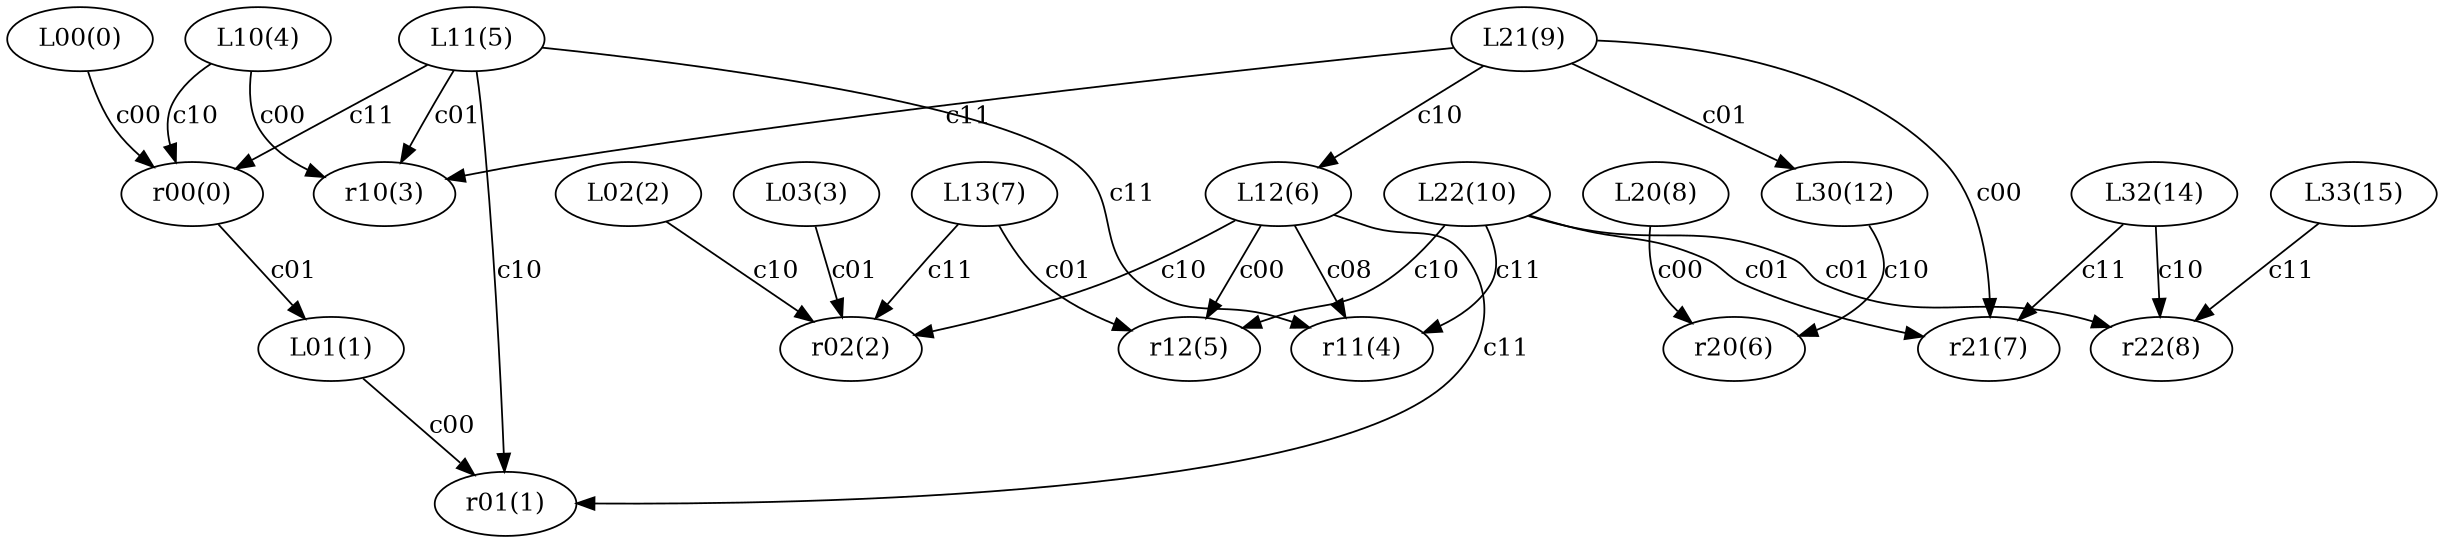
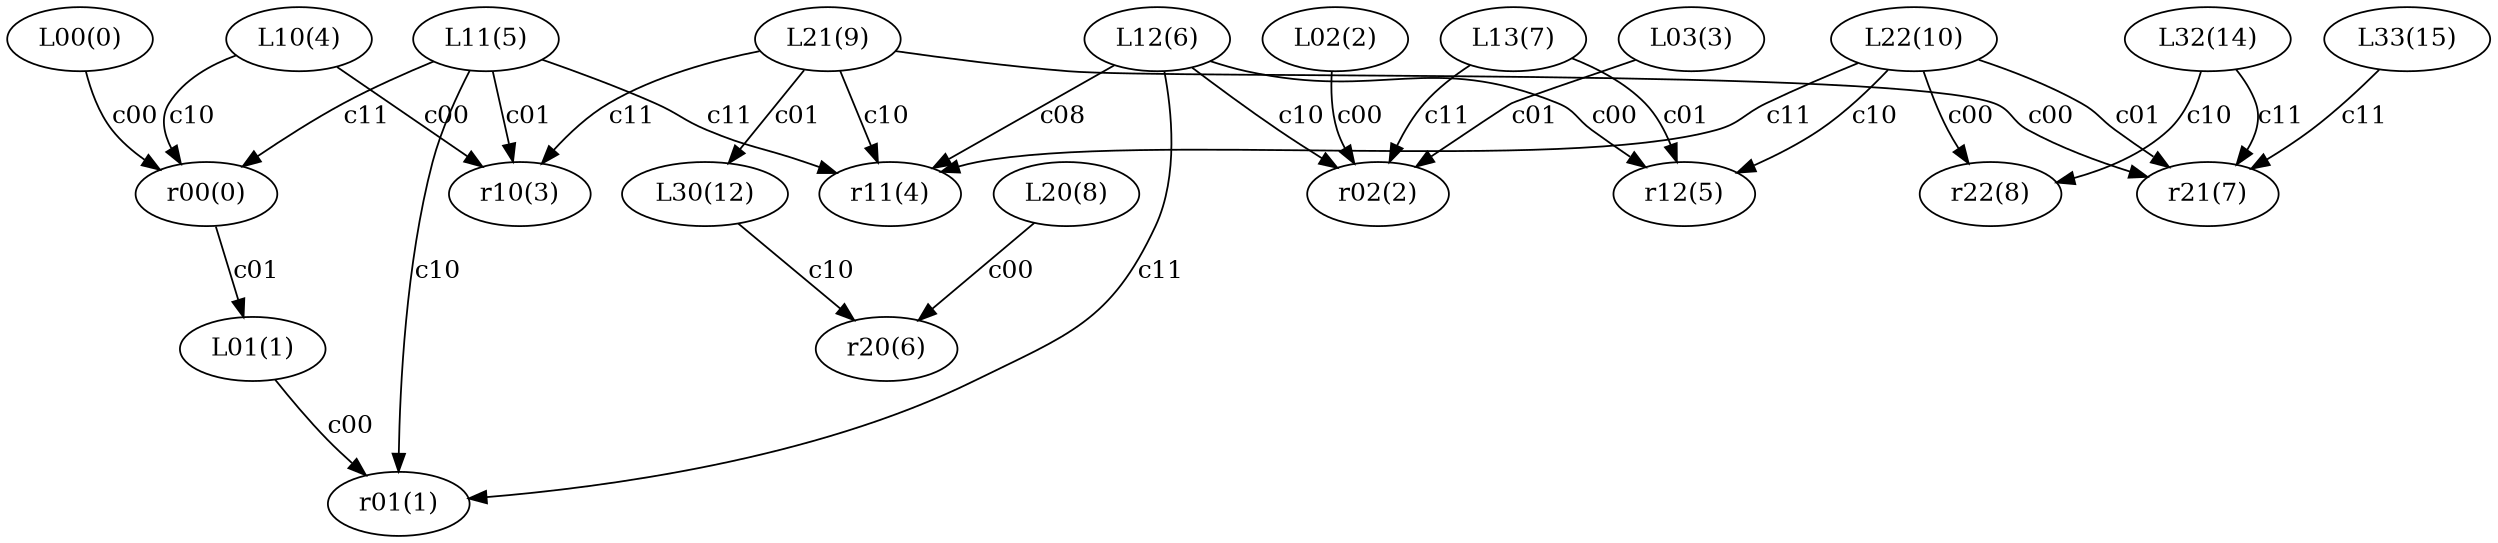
edge "L21(9)" -> "L12(6)": now "L21(9)" -> "r11(4)"
edge "L33(15)" -> "r22(8)": now "L33(15)" -> "r21(7)"
edge "L02(2)" -> "r02(2)": label "c10" -> "c00"
edge "L22(10)" -> "r22(8)": label "c01" -> "c00"
